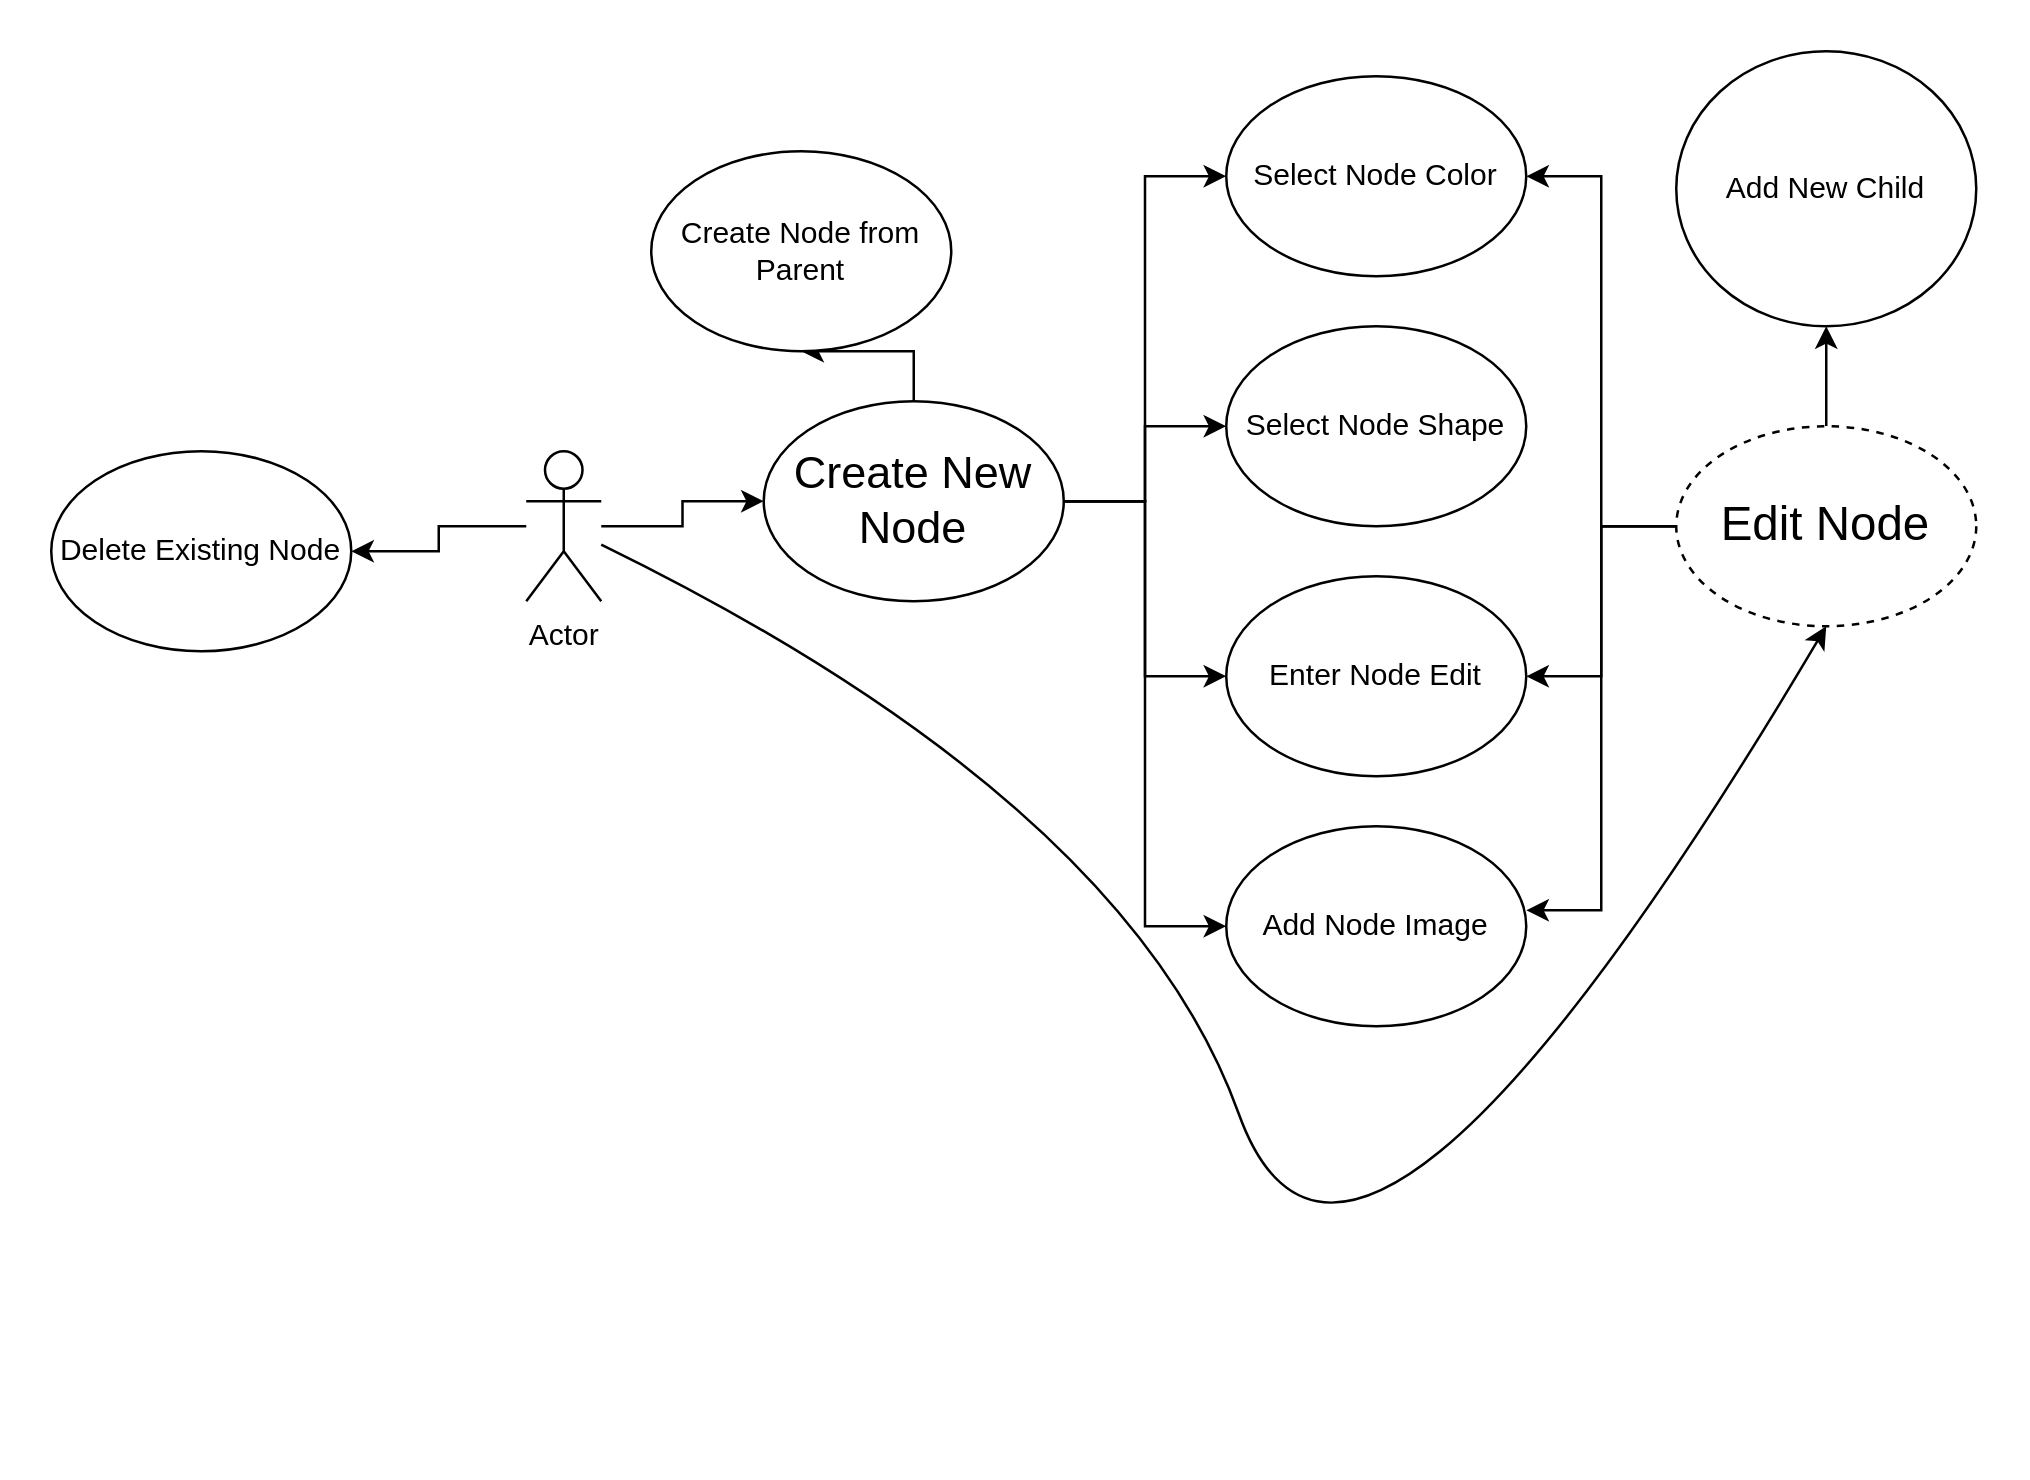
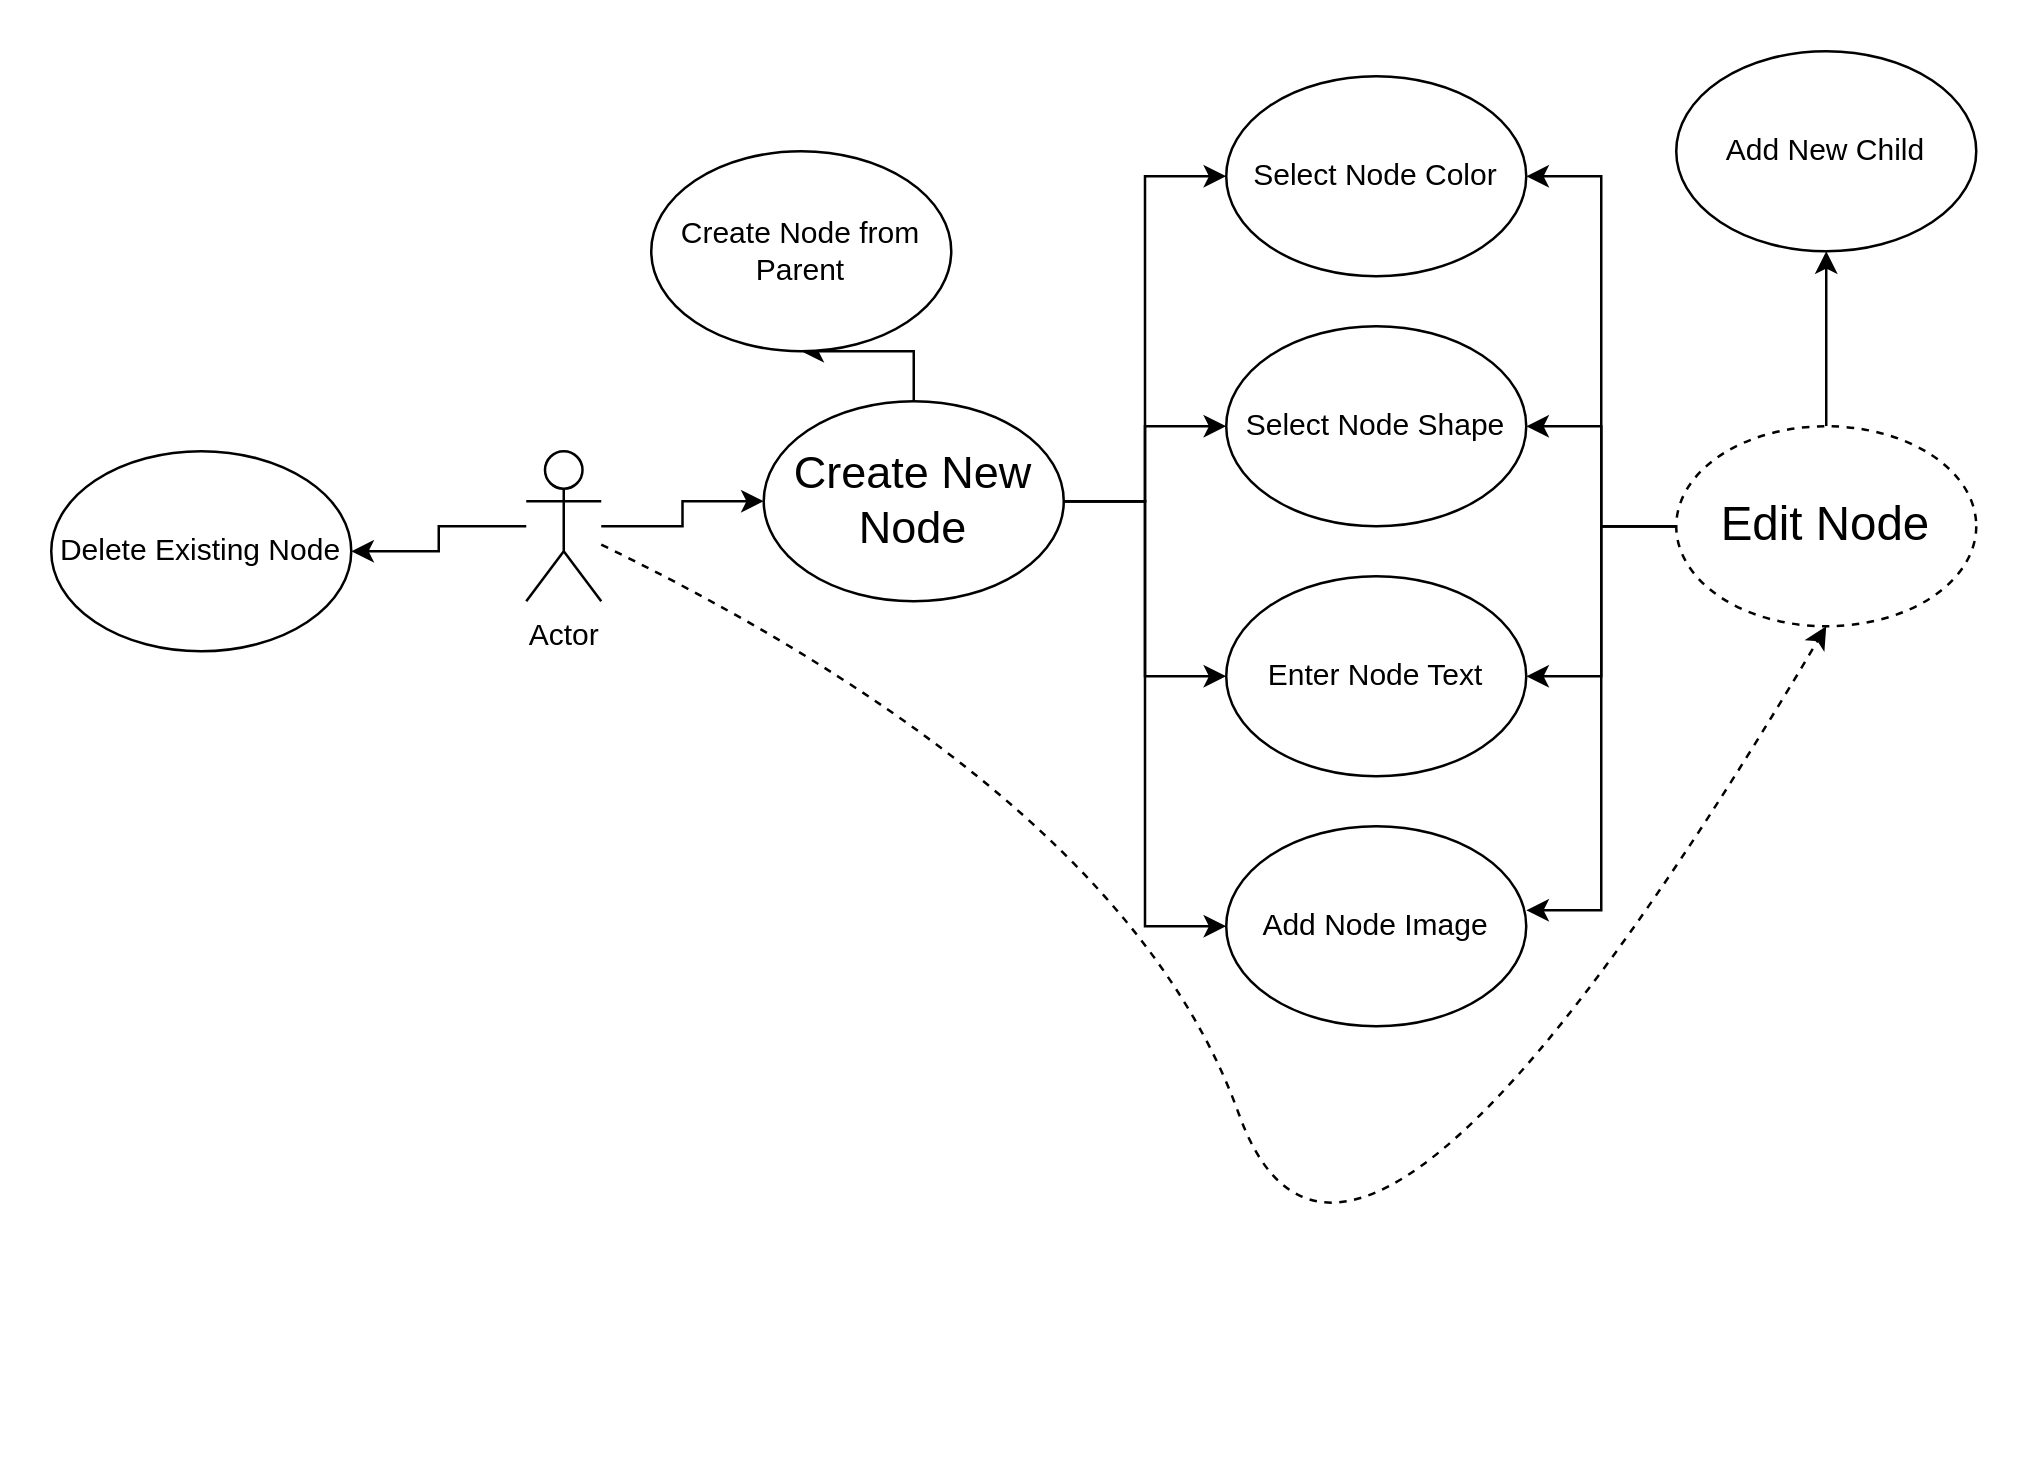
node "Add New Child": size 300x275 -> 300x200
edge "Edit Node" -> "Select Node Shape": added
node "Enter Node Edit": label "Enter Node Edit" -> "Enter Node Text"
edge "Actor" -> "Edit Node": style solid -> dashed
